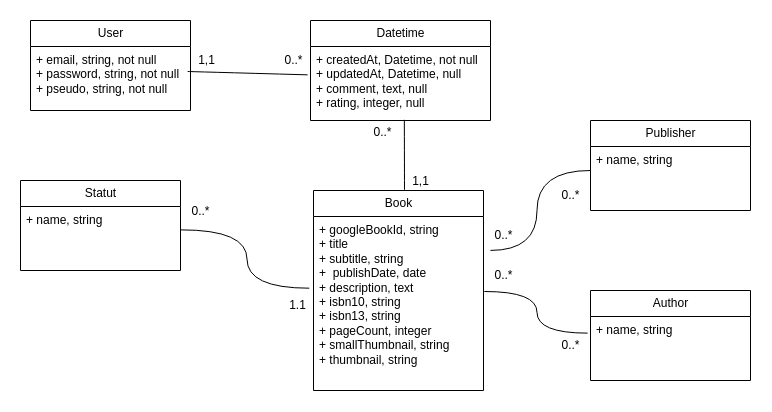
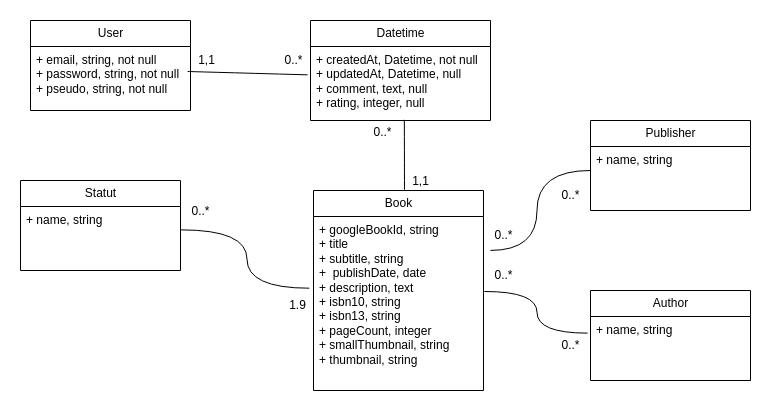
node "1.1": label "1.1" -> "1.9"
